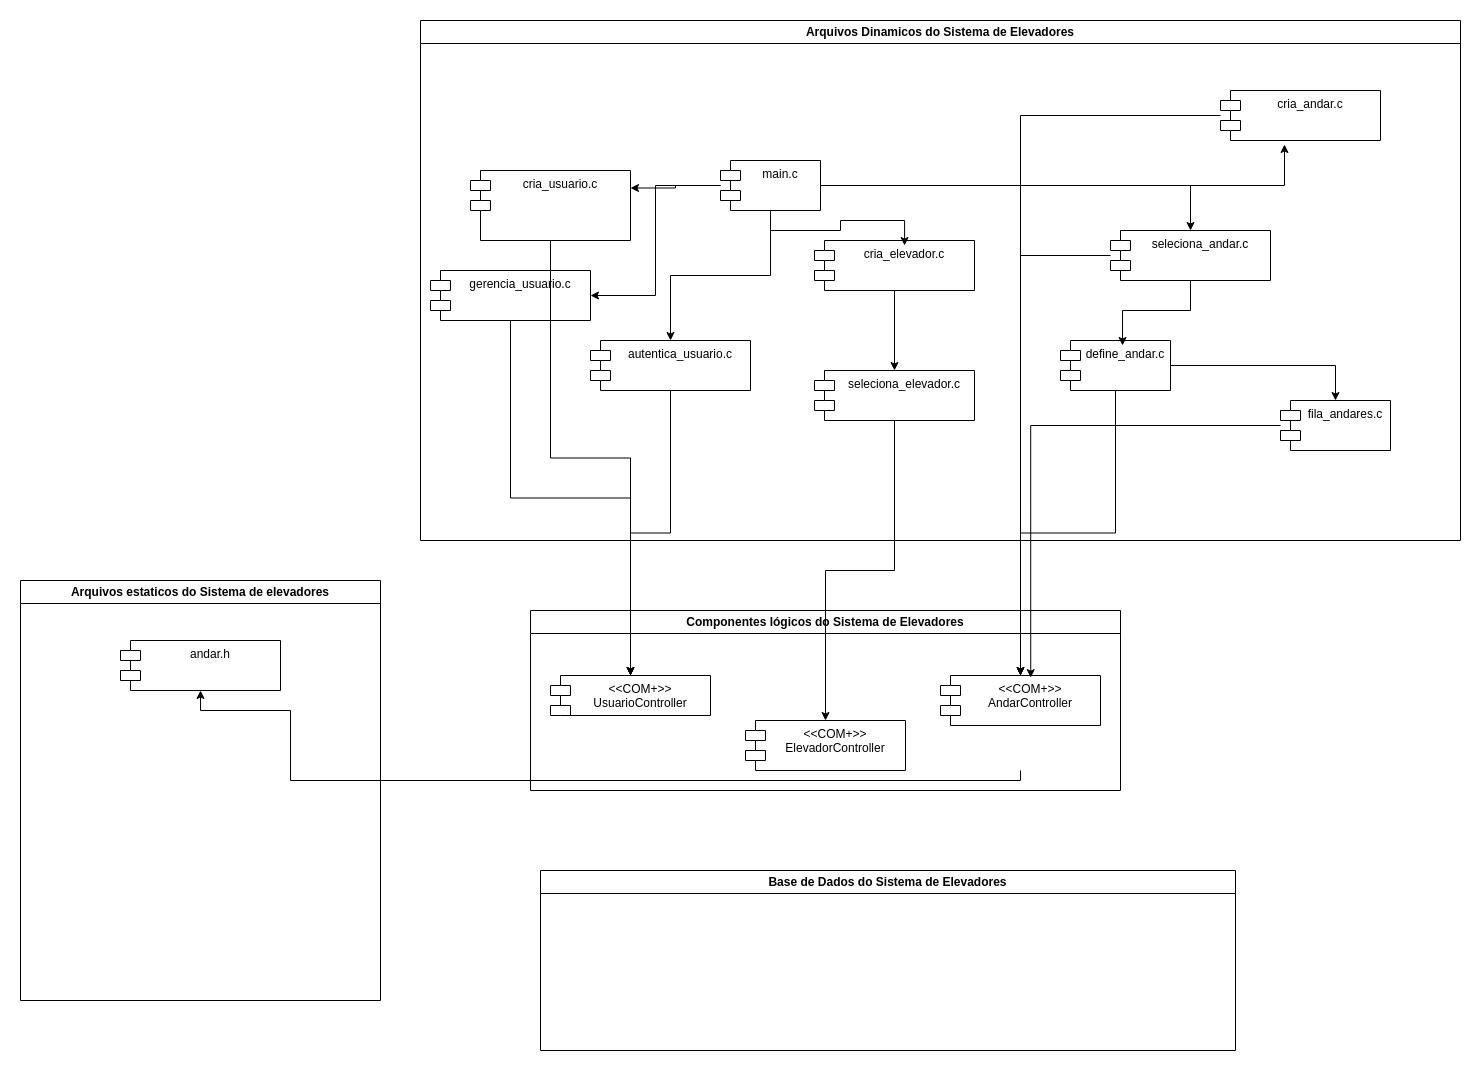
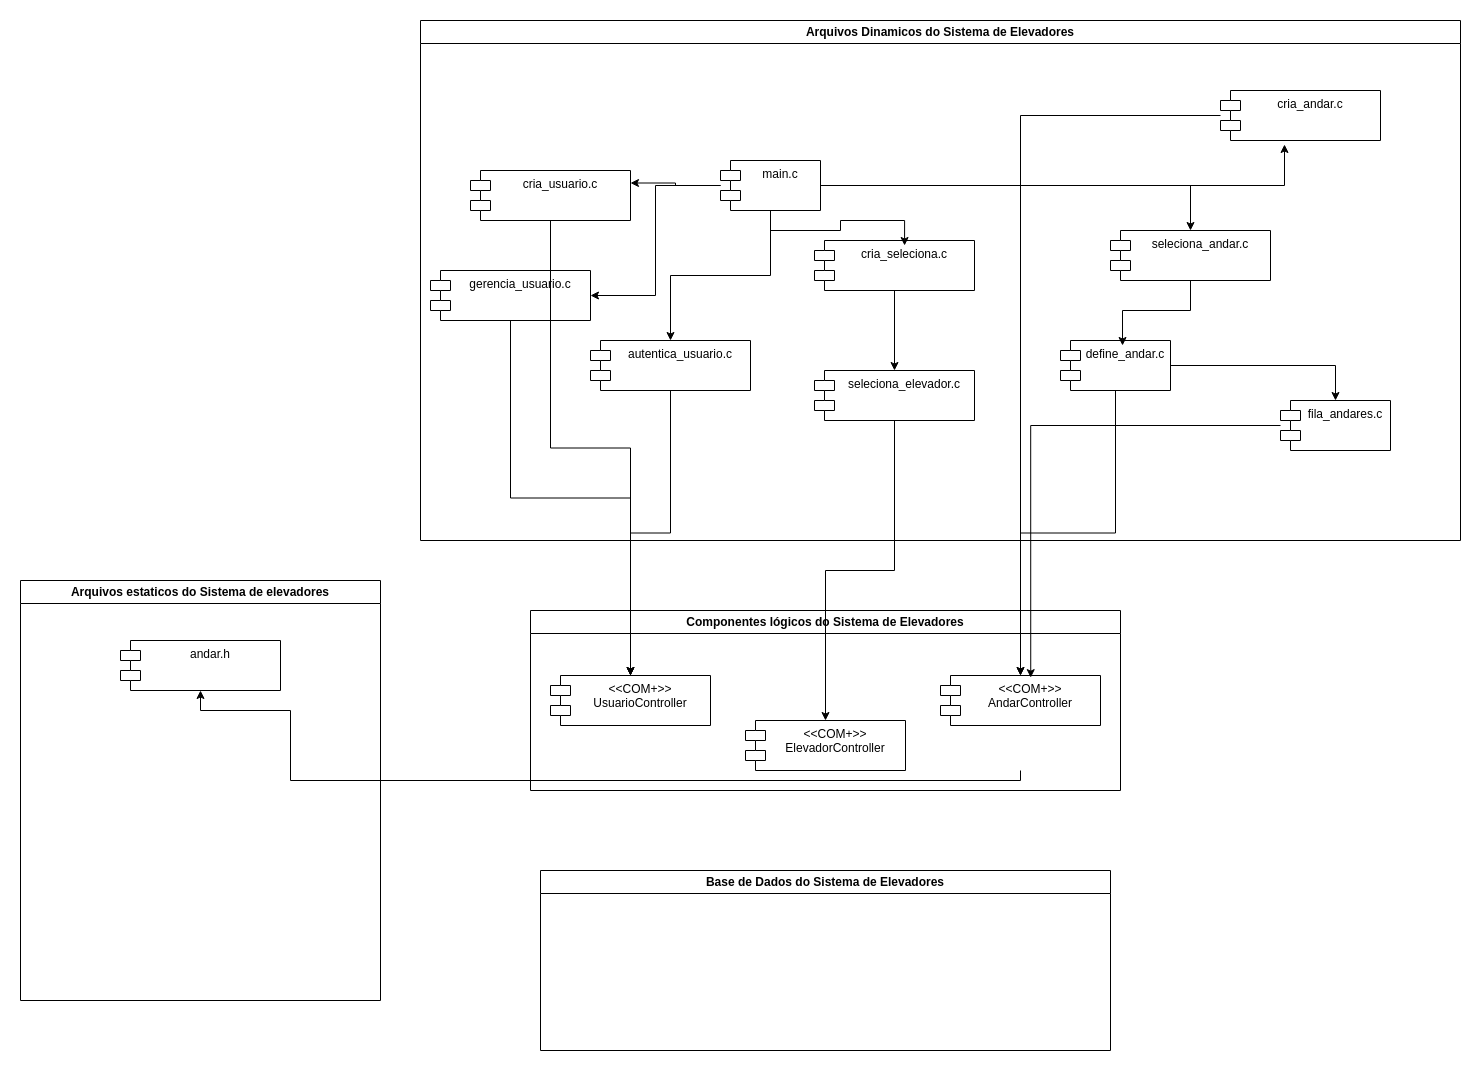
node "cria_usuario.c": size 160x70 -> 160x50
node "cria_elevador.c": label "cria_elevador.c" -> "cria_seleciona.c"
edge "seleciona_andar.c" -> "<<COM+>> AndarController": removed
node "<<COM+>> UsuarioController": size 160x40 -> 160x50
node "Base de Dados do Sistema de Elevadores": size 695x180 -> 570x180
